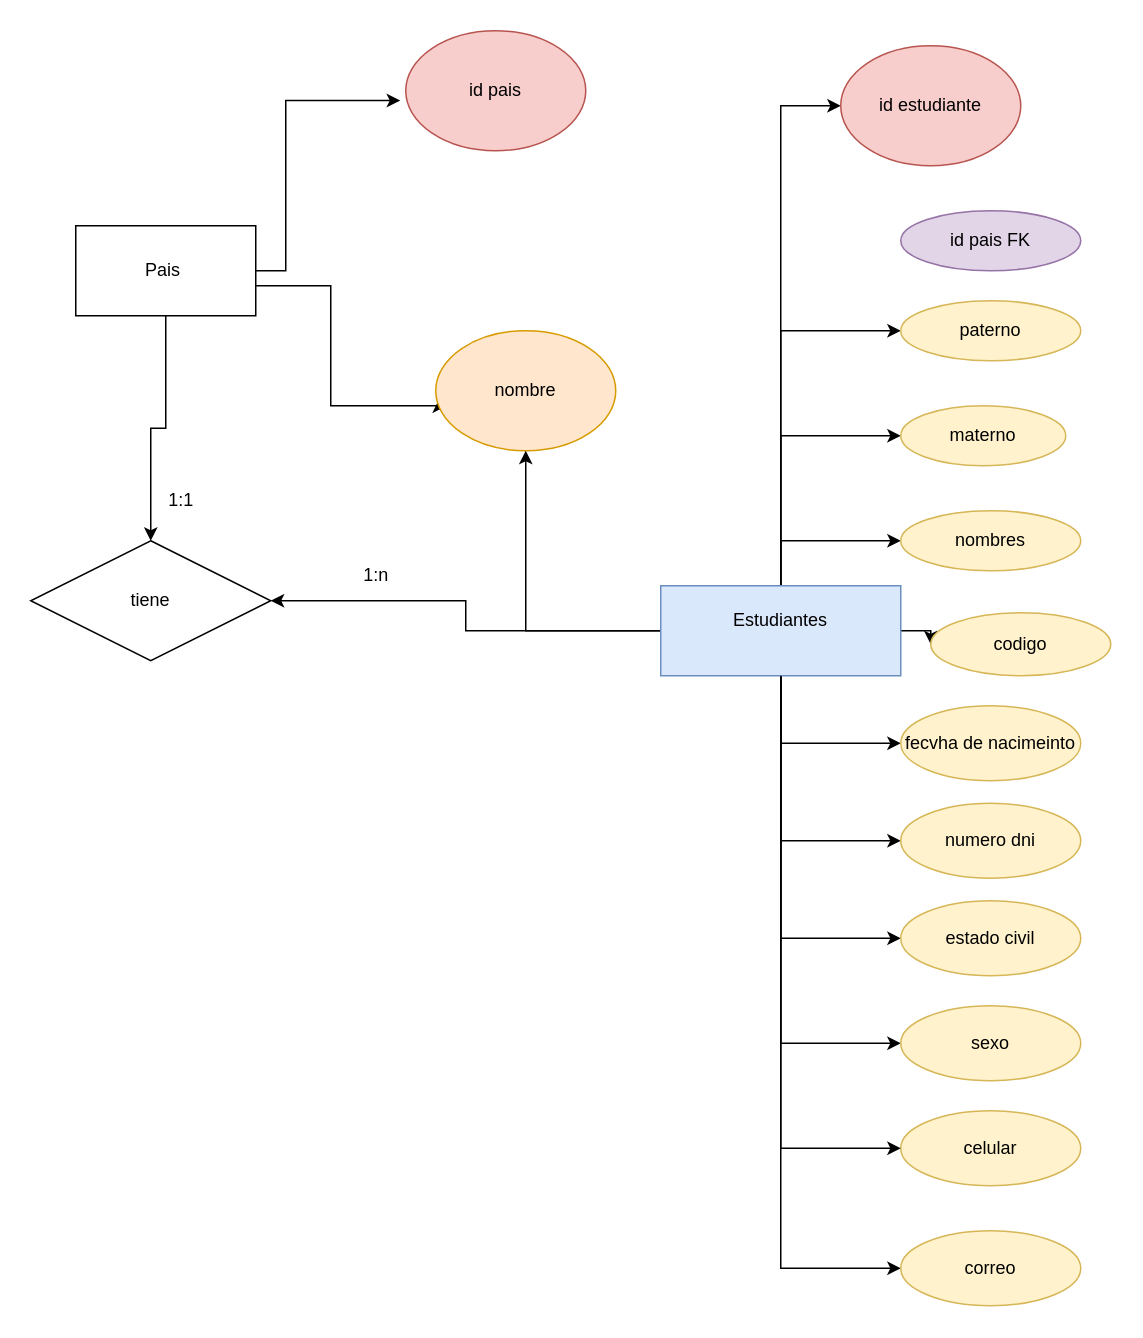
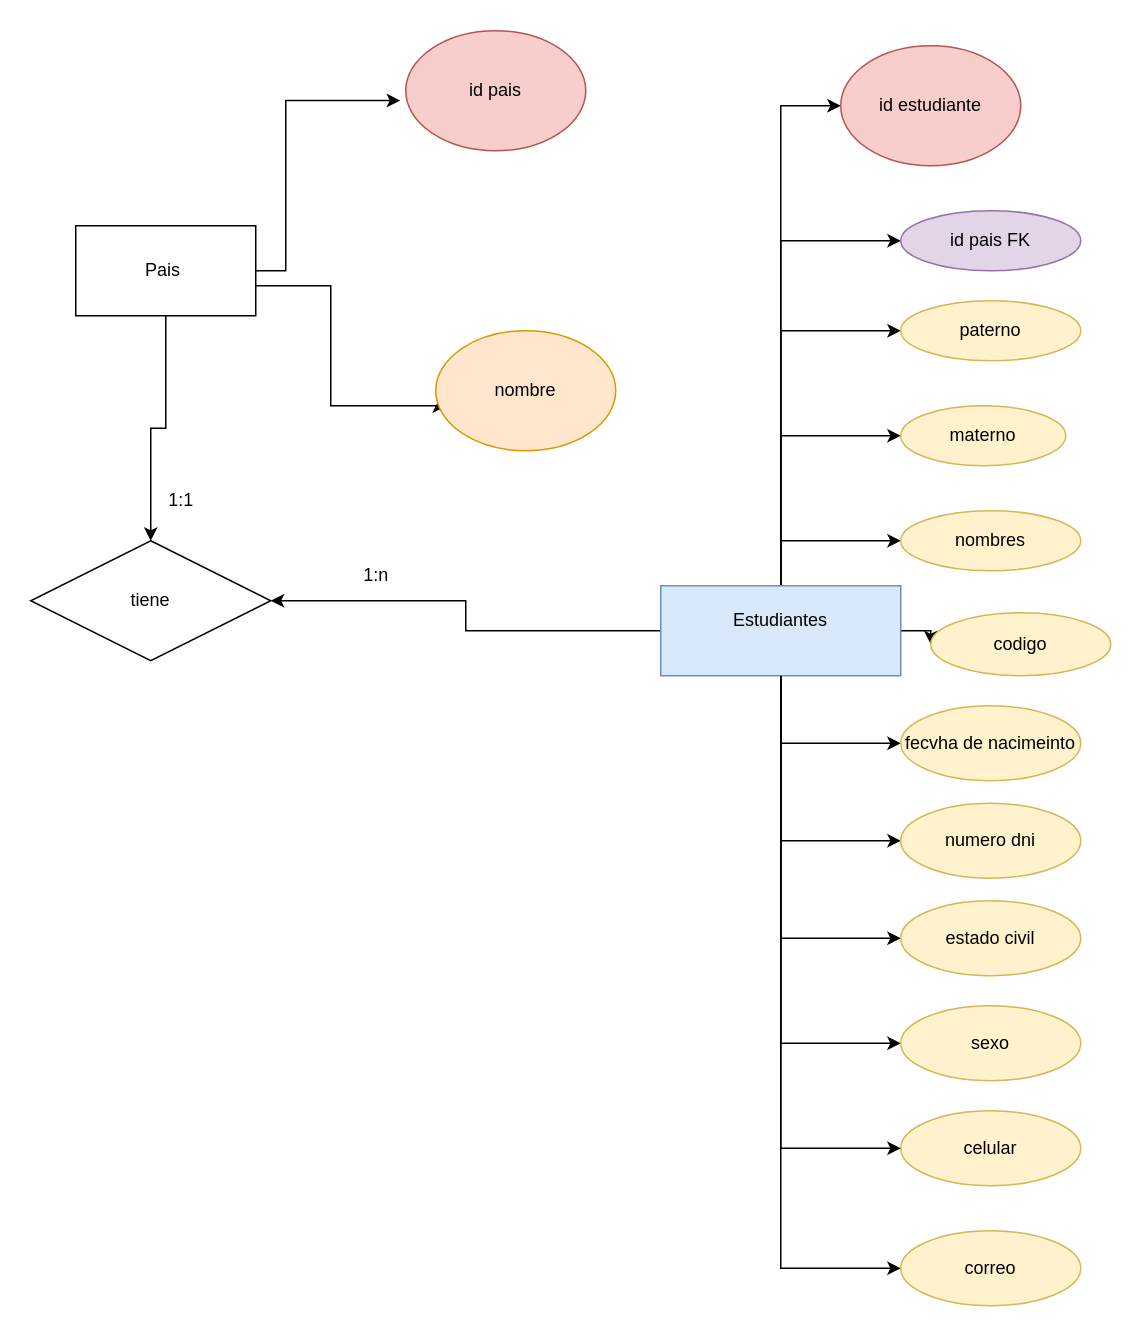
edge "Estudiantes" -> "nombre": now "Estudiantes" -> "id pais FK"
